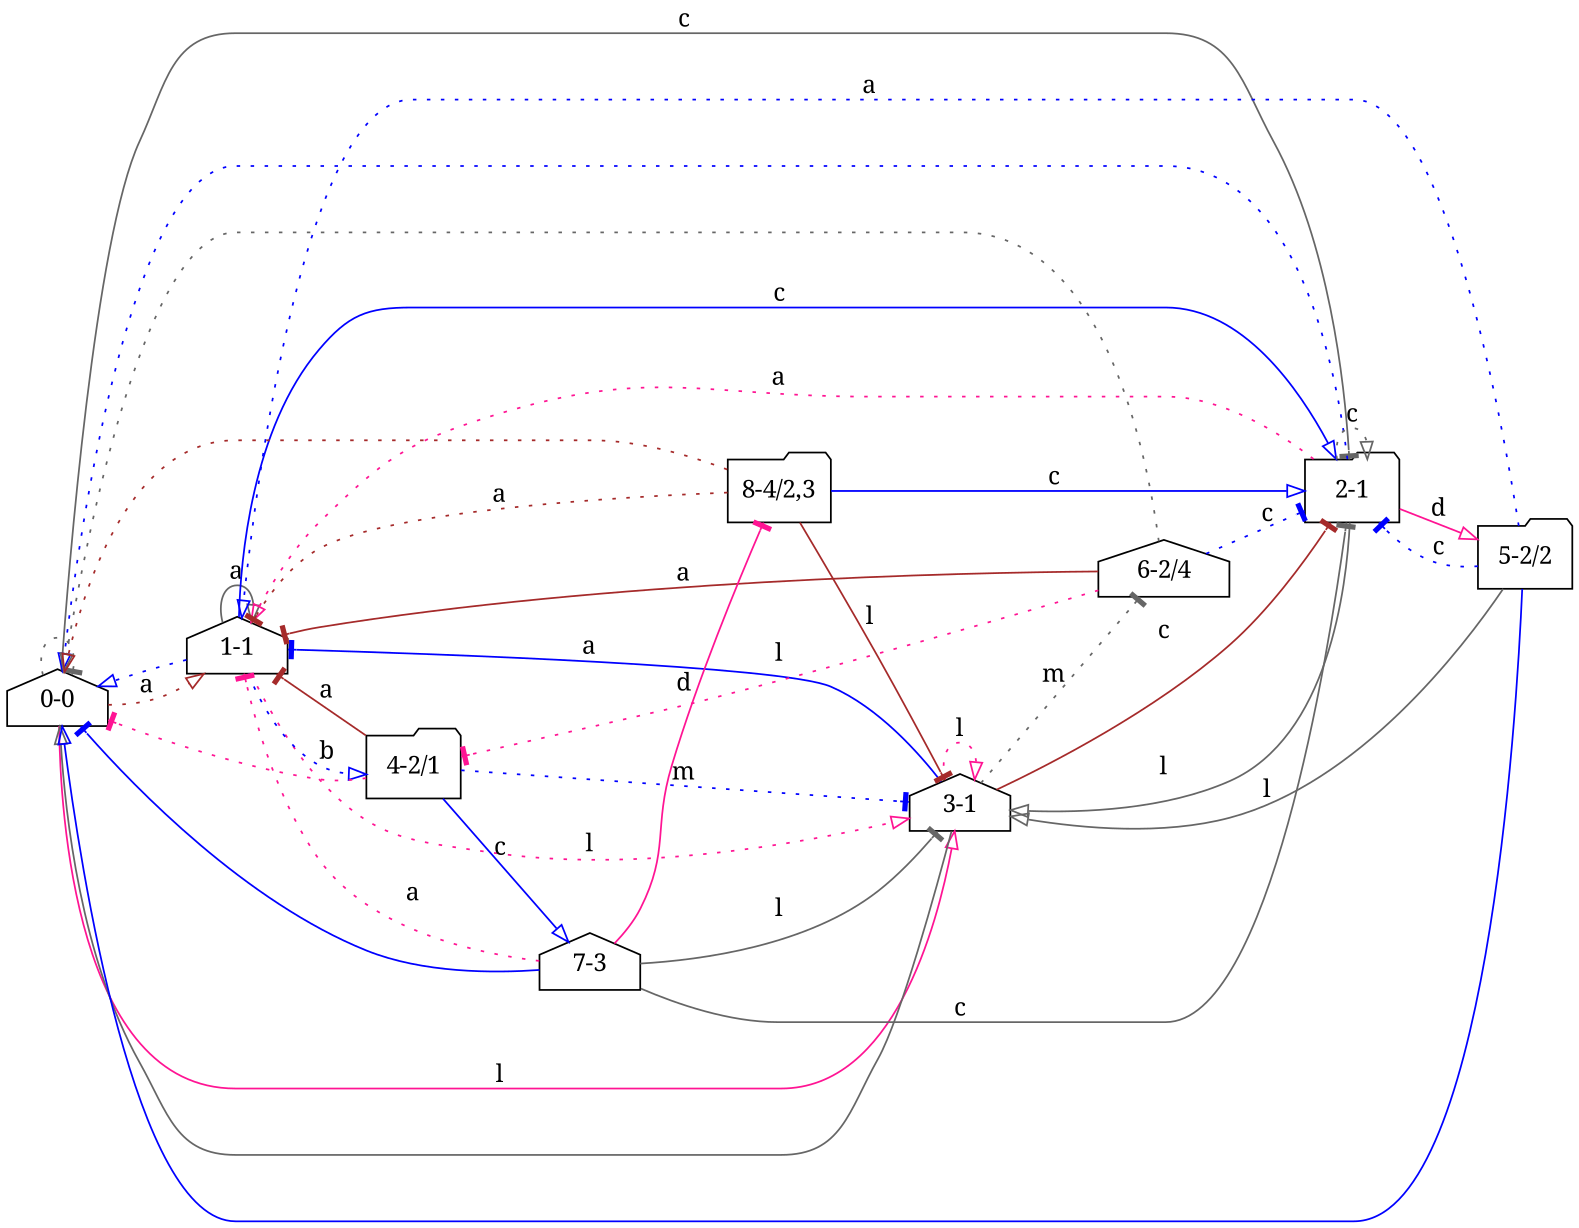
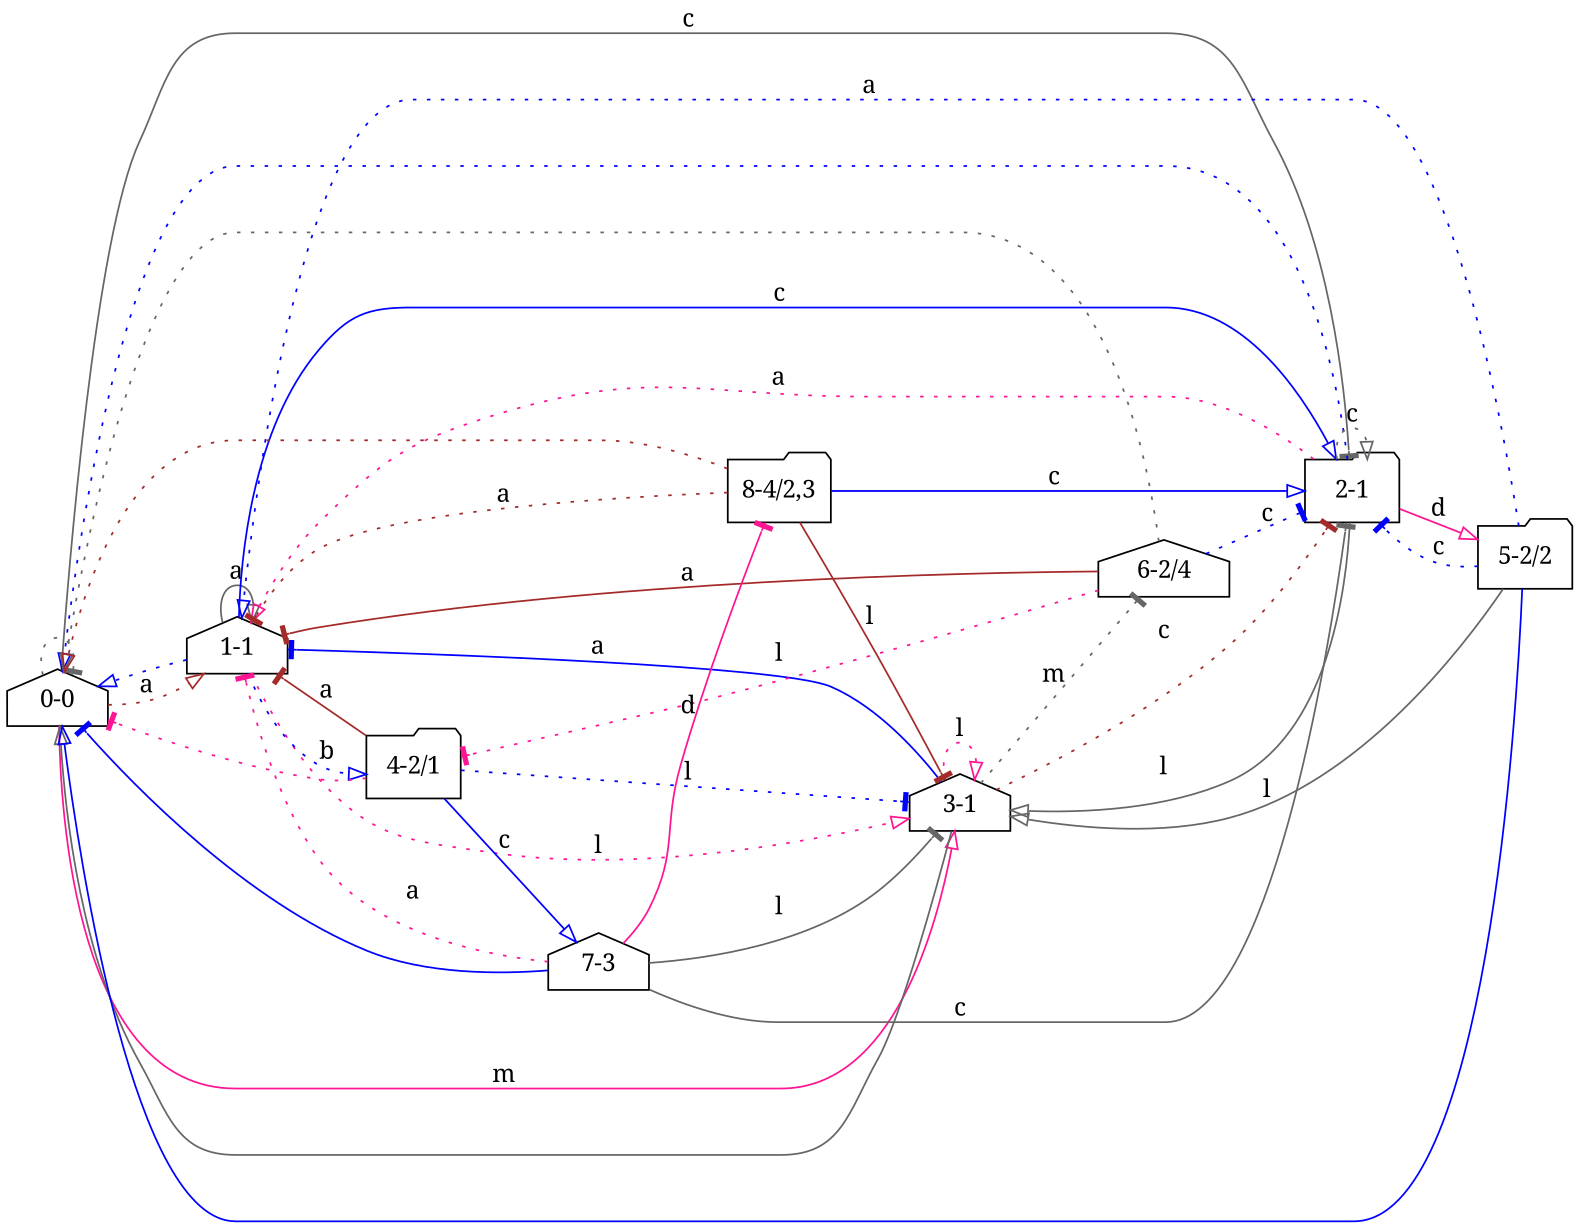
edge "3-1" -> "2-1": style solid -> dotted
edge "4-2/1" -> "3-1": label "m" -> "l"
edge "0-0" -> "3-1": label "l" -> "m"
